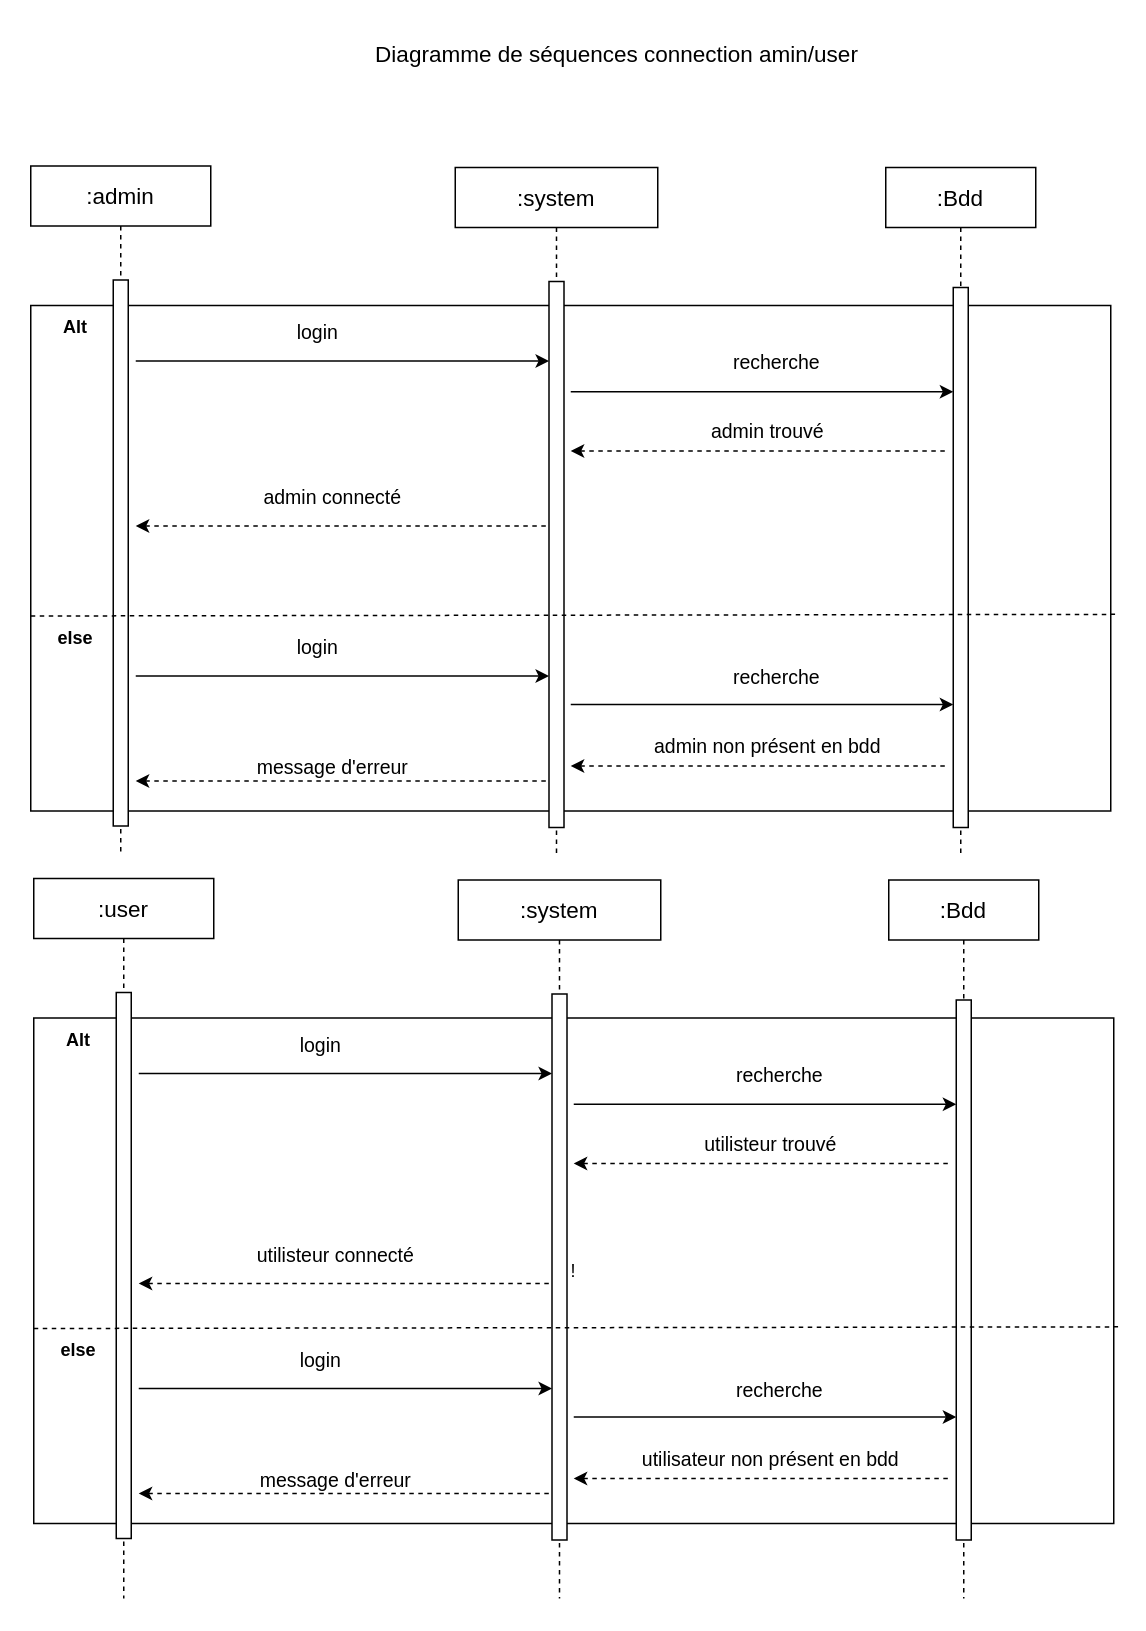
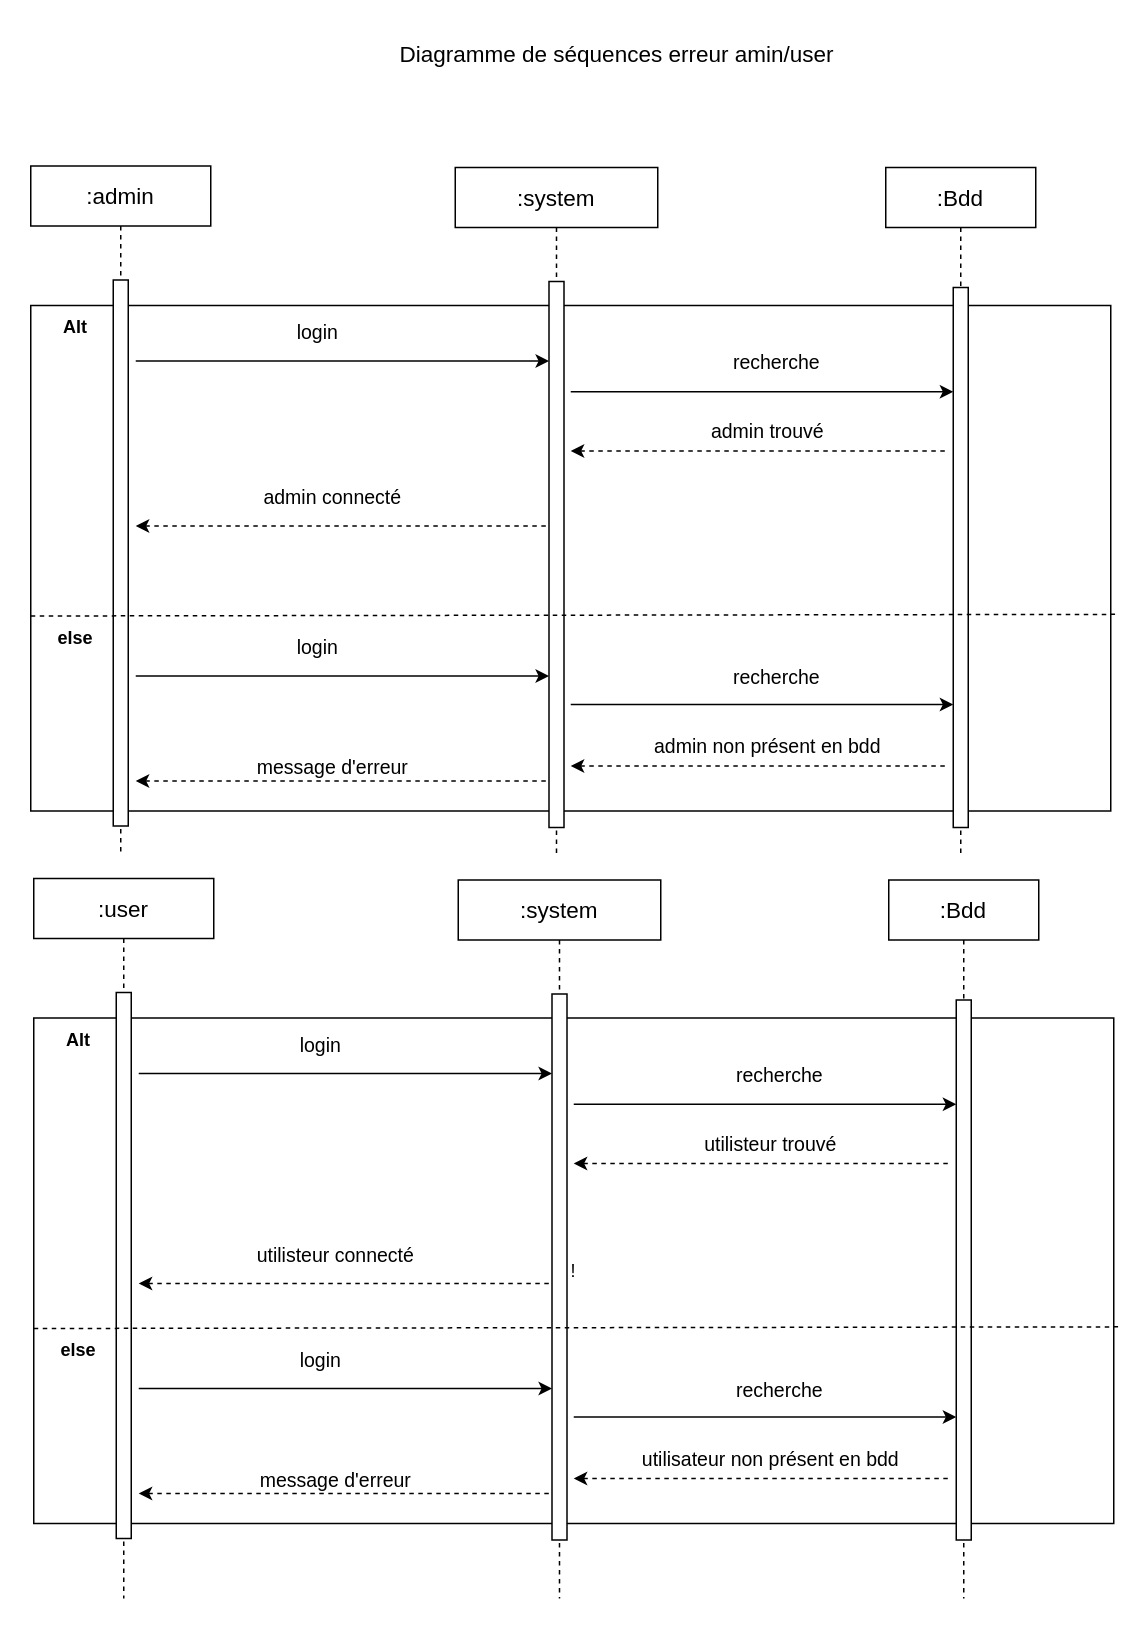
node "Diagramme de séquences connection amin/user": label "Diagramme de séquences connection amin/user" -> "Diagramme de séquences erreur amin/user"
